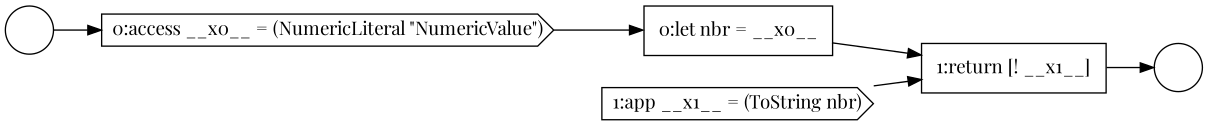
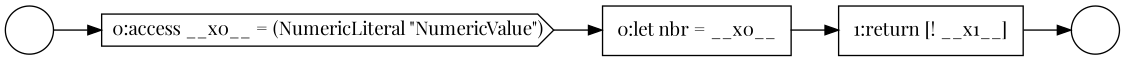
node "1:app __x1__ = (ToString nbr)": removed
